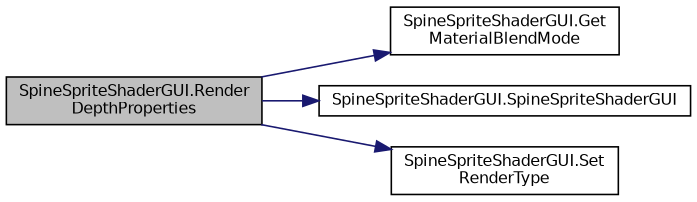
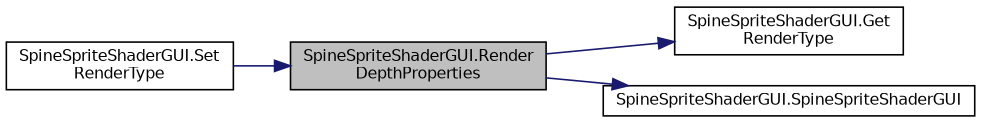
node "SpineSpriteShaderGUI.Get MaterialBlendMode": label "SpineSpriteShaderGUI.Get MaterialBlendMode" -> "SpineSpriteShaderGUI.Get RenderType"
edge "SpineSpriteShaderGUI.Render DepthProperties" -> "SpineSpriteShaderGUI.Set RenderType": reversed
